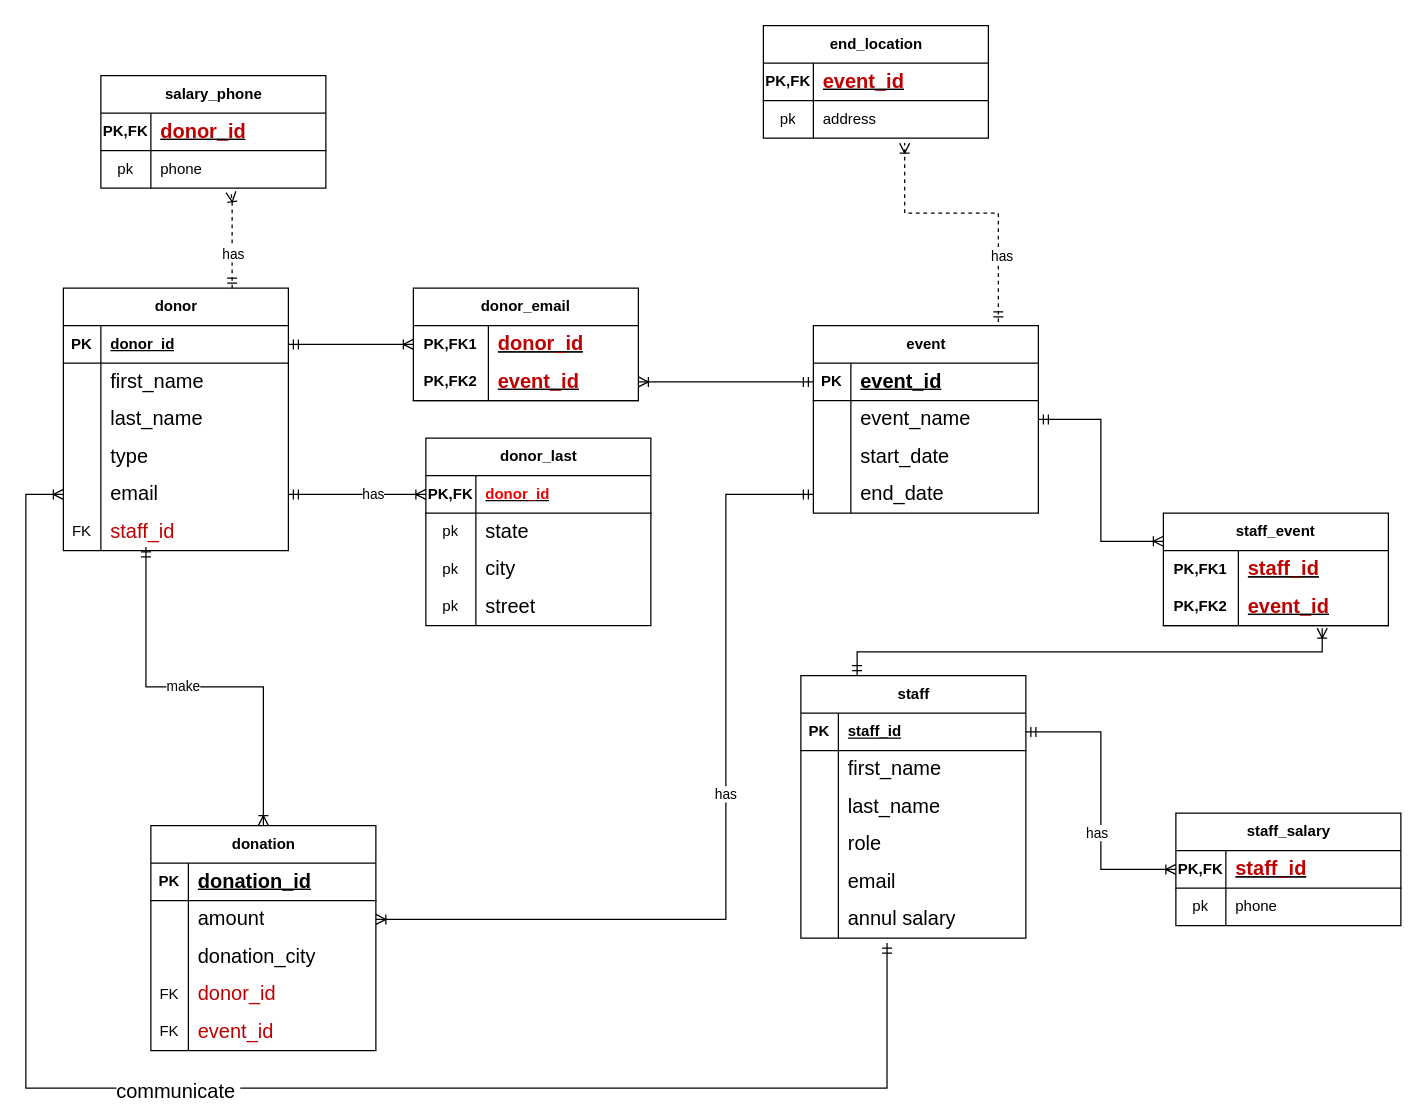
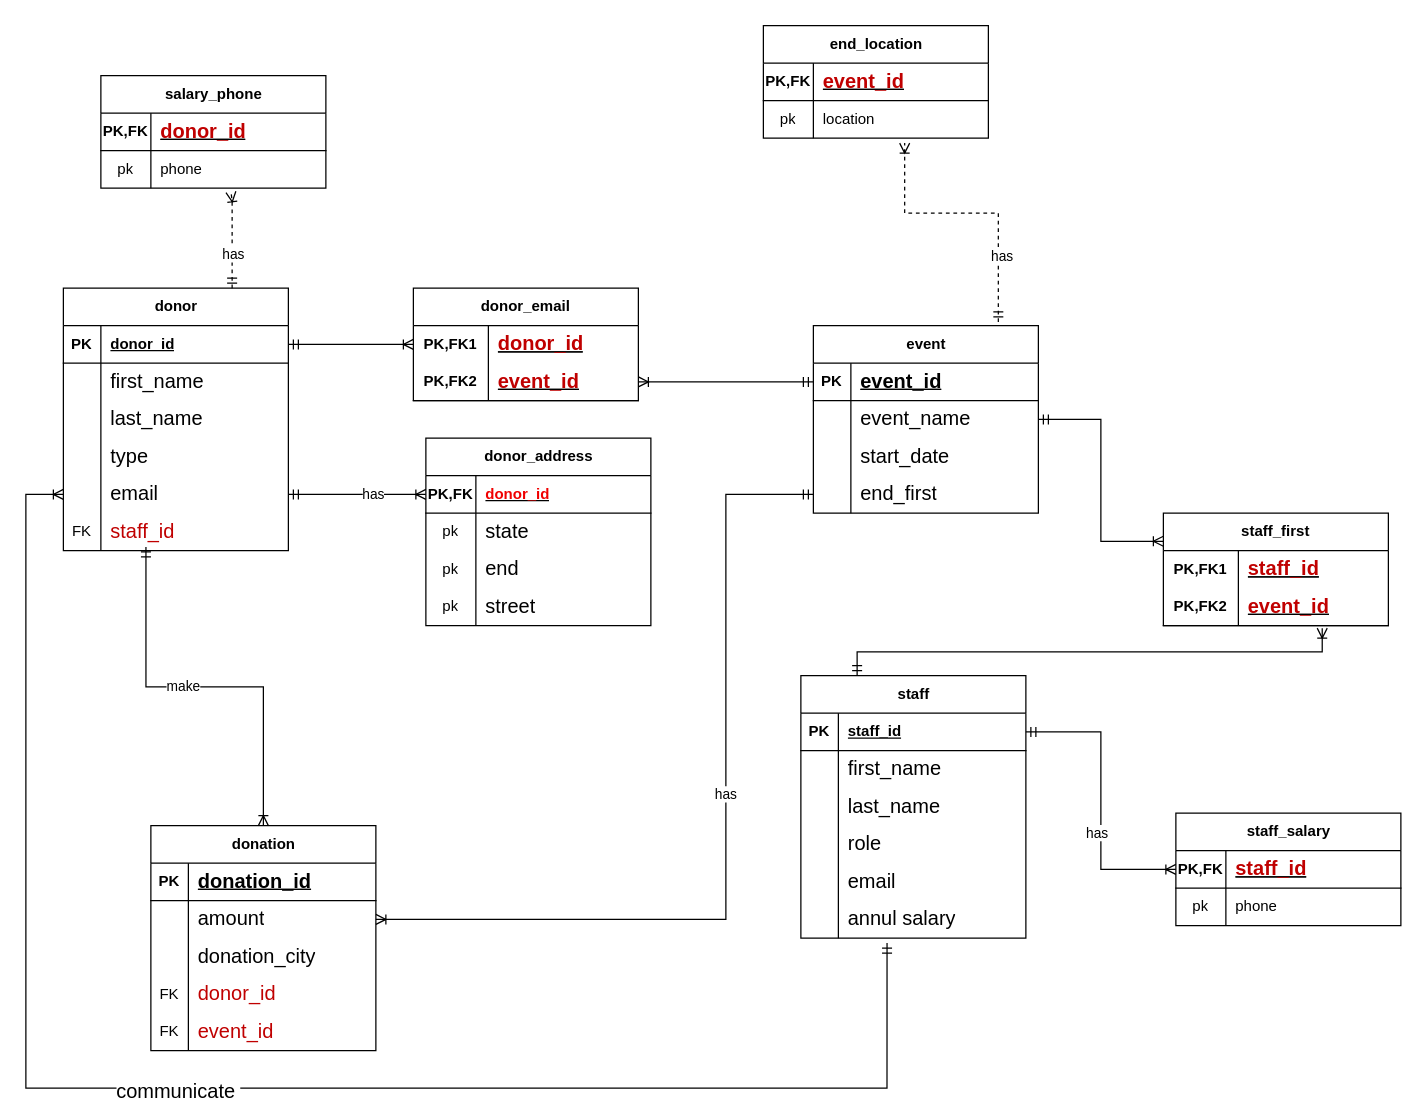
node "address": label "address" -> "location"
node "donor_last": label "donor_last" -> "donor_address"
node "end_date": label "end_date" -> "end_first"
node "staff_event": label "staff_event" -> "staff_first"
node "city": label "city" -> "end"
